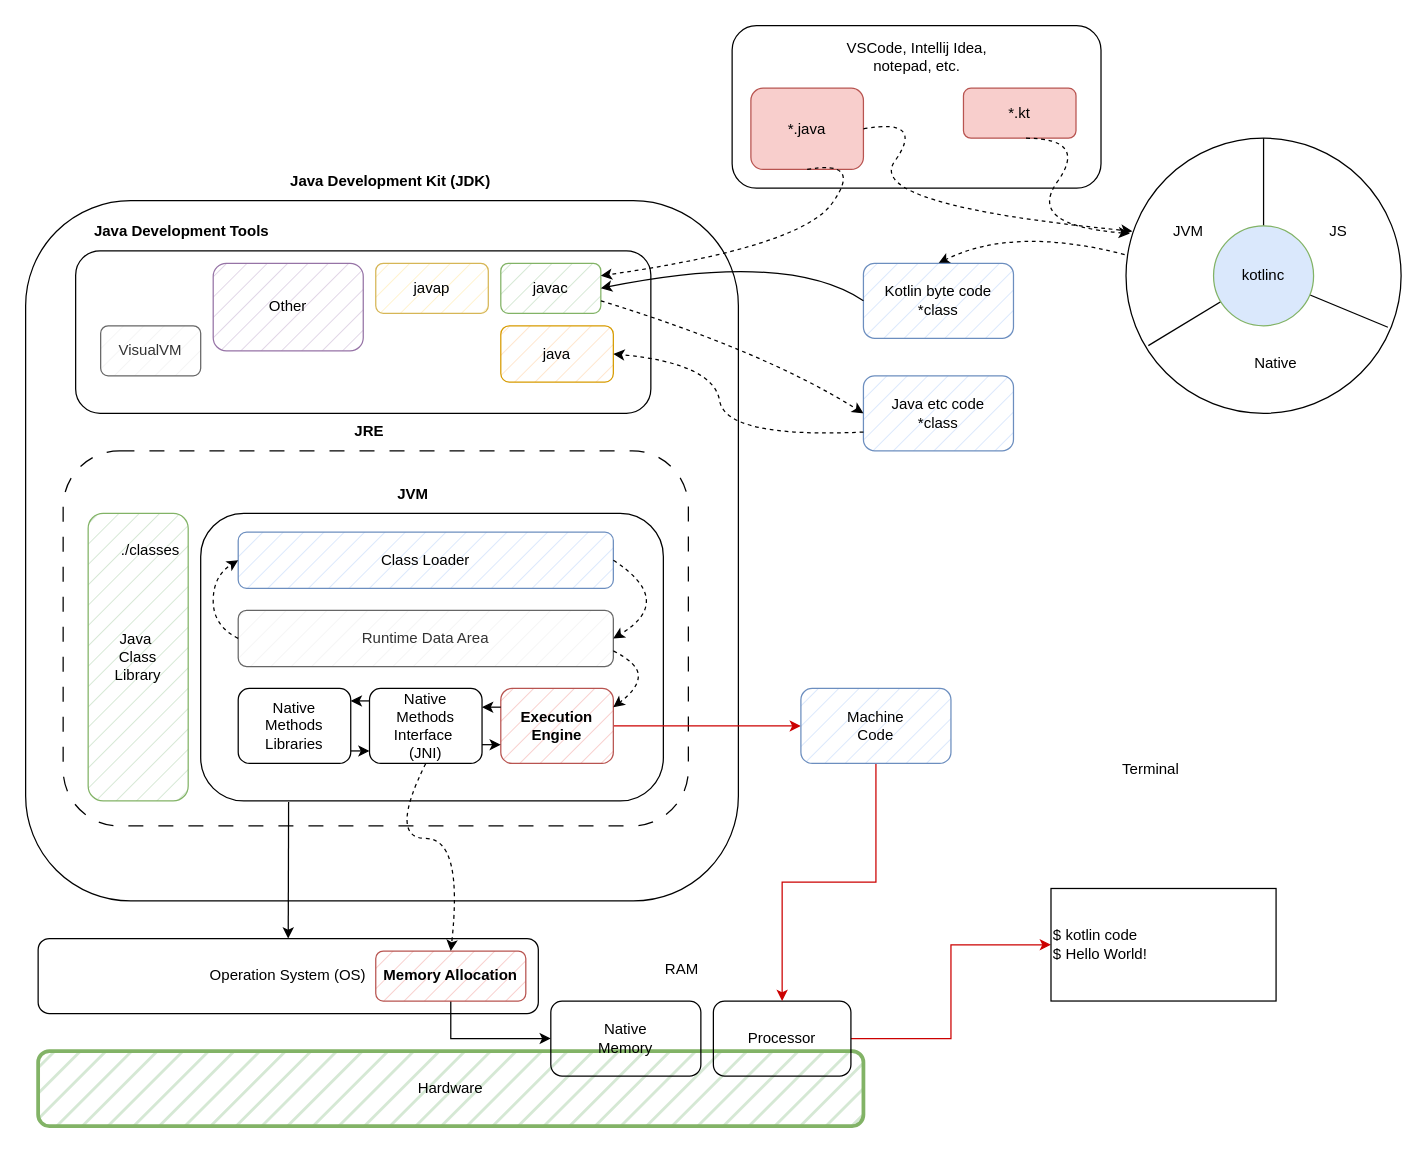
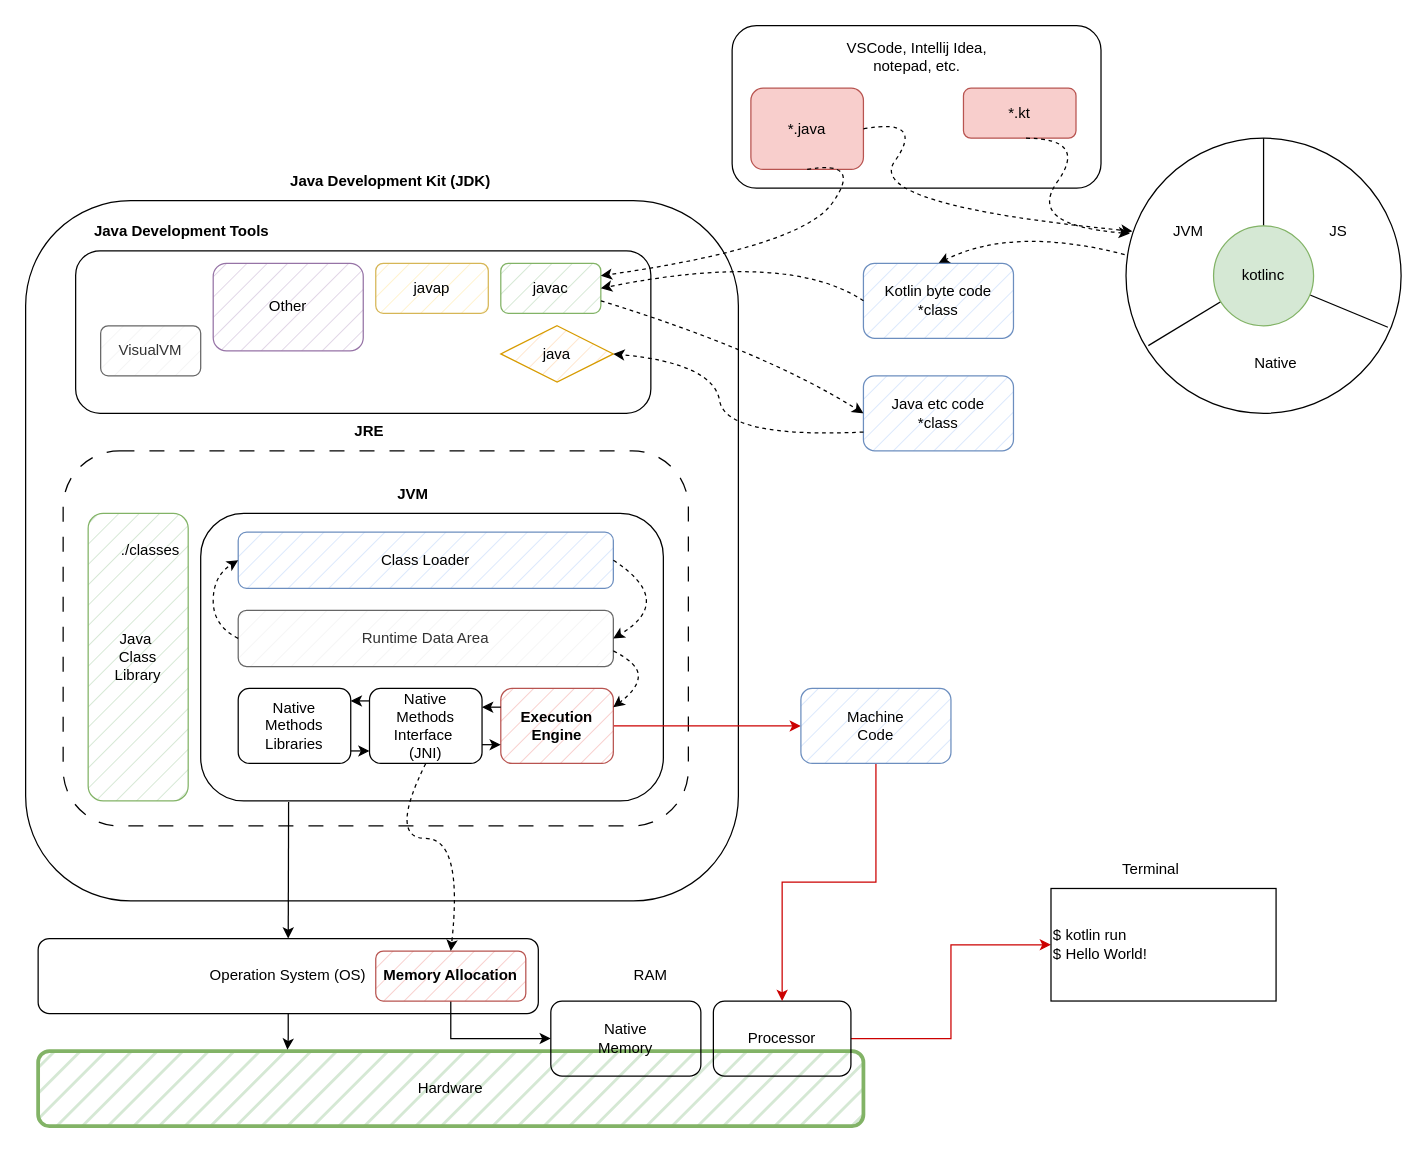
edge "Kotlin byte code *class" -> "javac": style solid -> dashed
node "kotlinc": fillcolor #dae8fc -> #d5e8d4
node "java": shape rounded rectangle -> diamond
node "Terminal": moved (1151, 769) -> (1151, 869)
node "$ kotlin code $ Hello World!": label "$ kotlin code $ Hello World!" -> "$ kotlin run $ Hello World!"
node "RAM": moved (682, 969) -> (651, 976)
edge "Operation System (OS)" -> "Hardware": added
